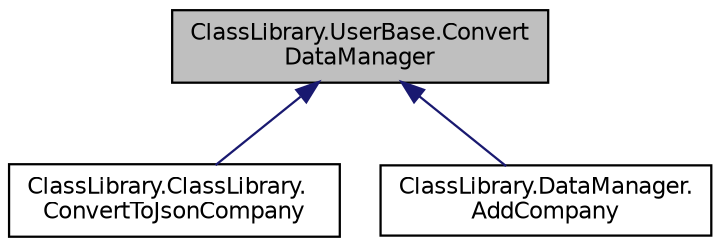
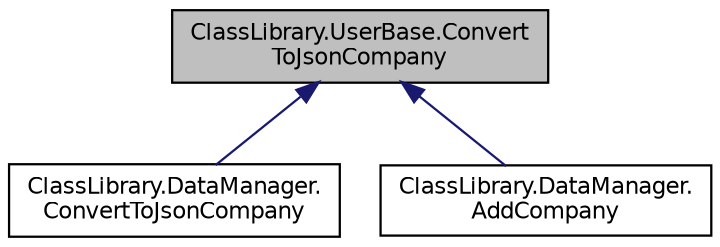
node "ClassLibrary.UserBase.Convert DataManager": label "ClassLibrary.UserBase.Convert DataManager" -> "ClassLibrary.UserBase.Convert ToJsonCompany"
node "ClassLibrary.ClassLibrary. ConvertToJsonCompany": label "ClassLibrary.ClassLibrary. ConvertToJsonCompany" -> "ClassLibrary.DataManager. ConvertToJsonCompany"
